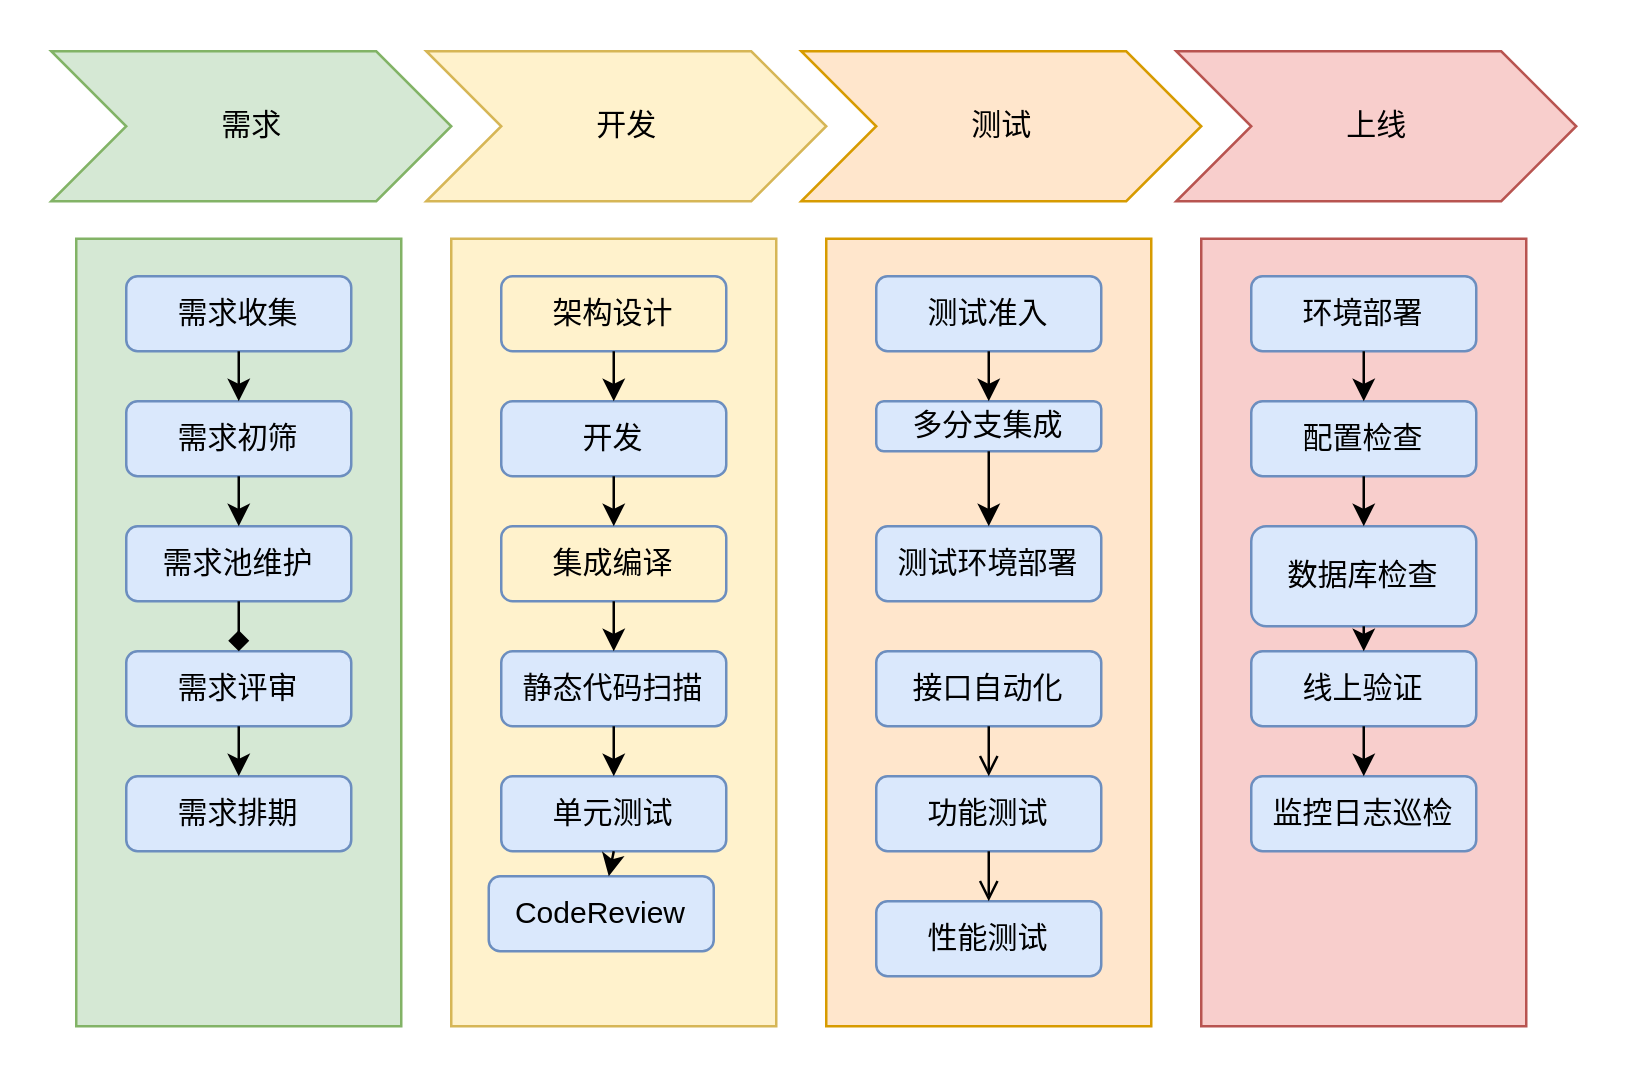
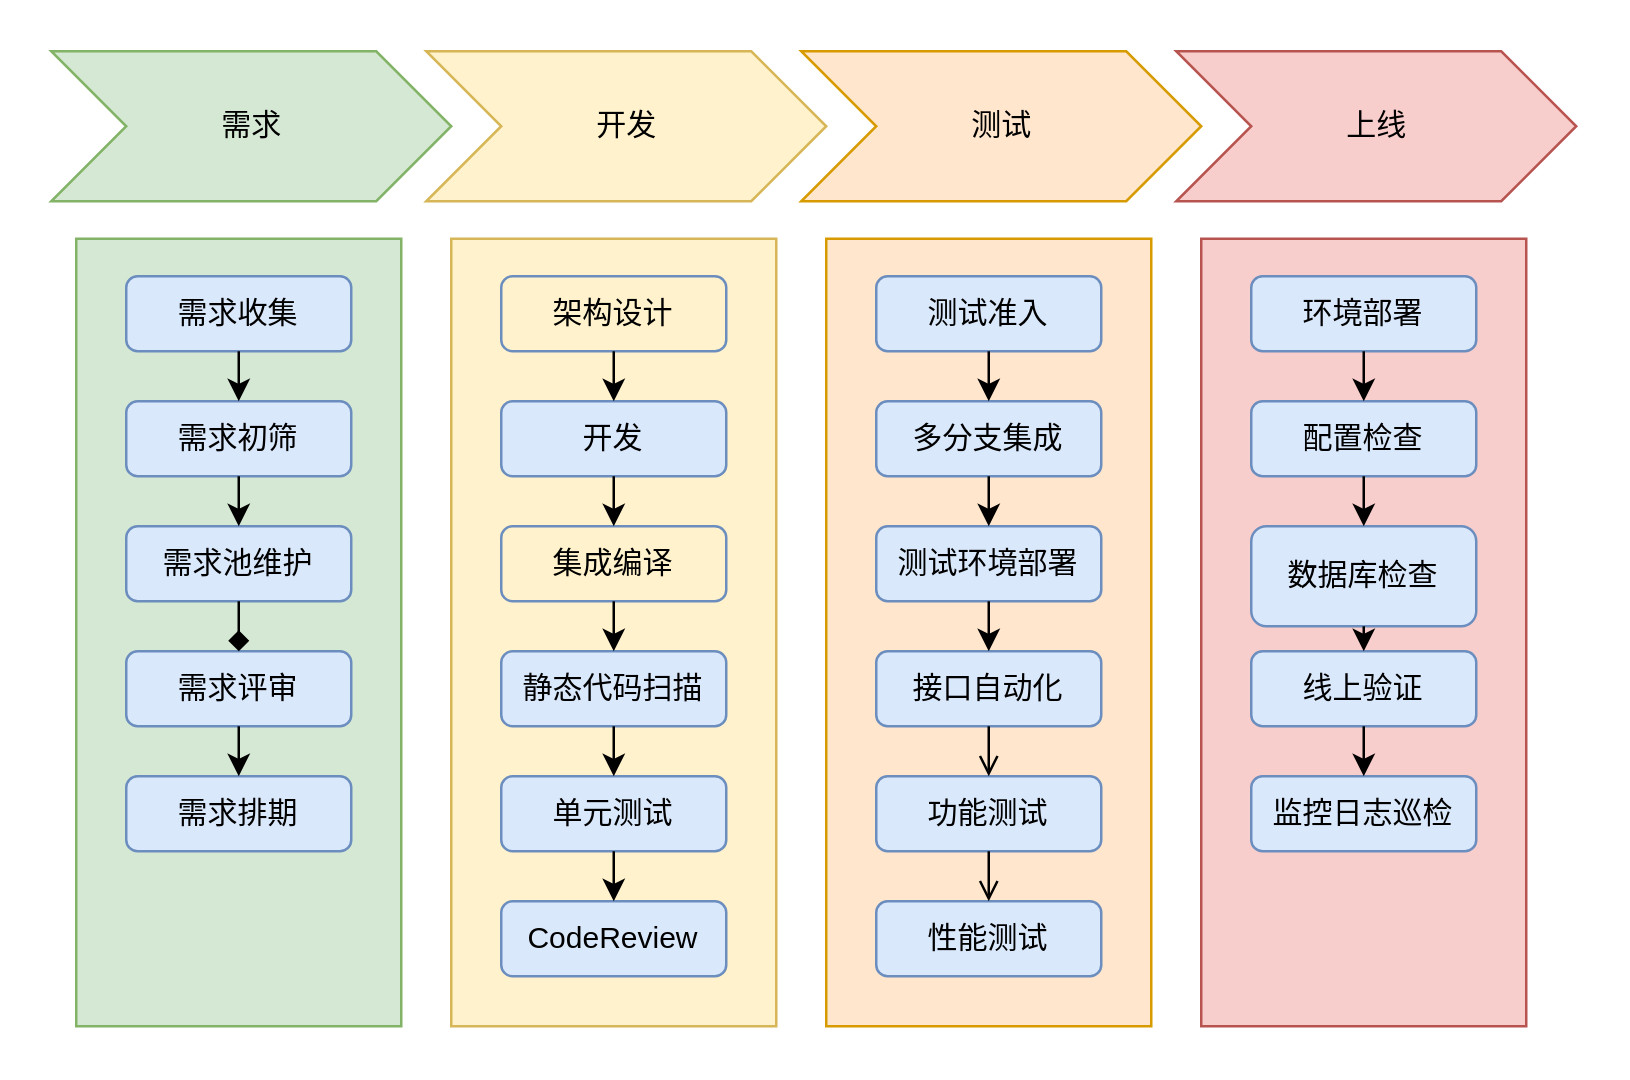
node "多分支集成": size 225x50 -> 225x75
edge "测试环境部署" -> "接口自动化": added
node "CodeReview": moved (601, 914) -> (614, 939)
